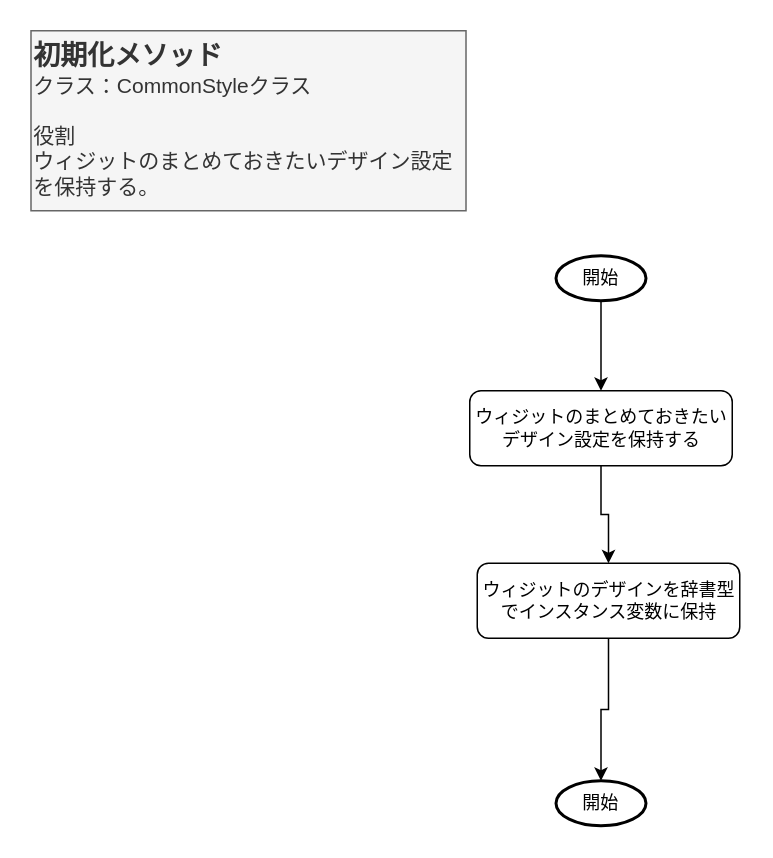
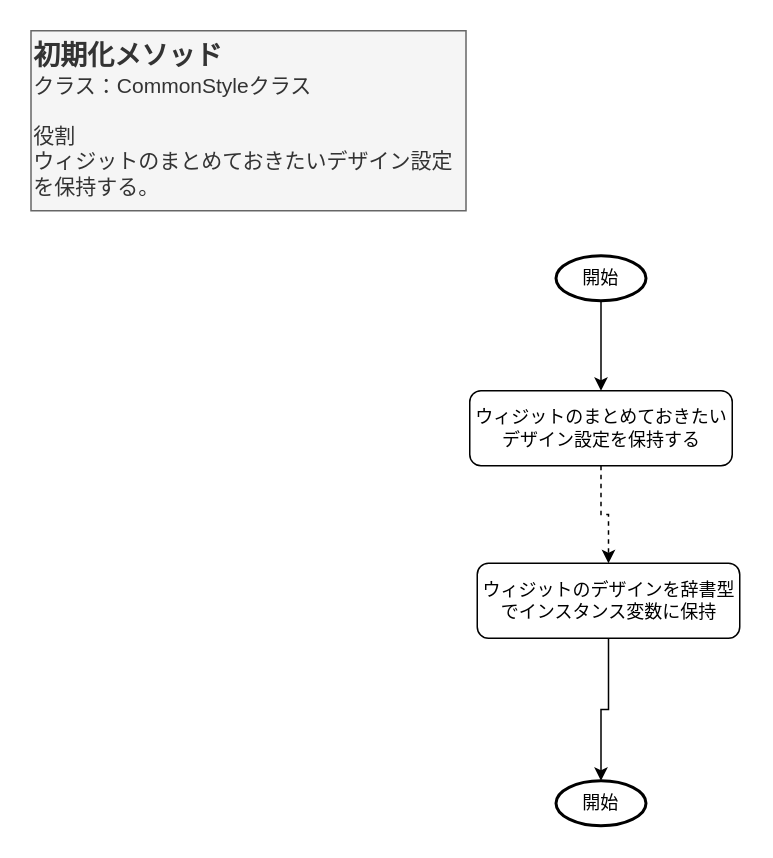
edge "ウィジットのまとめておきたいデザイン設定を保持する" -> "ウィジットのデザインを辞書型でインスタンス変数に保持": style solid -> dashed
